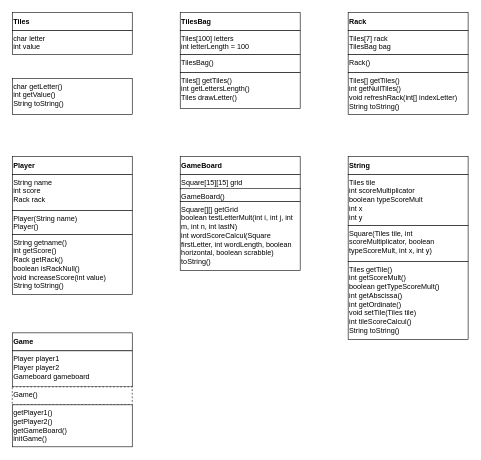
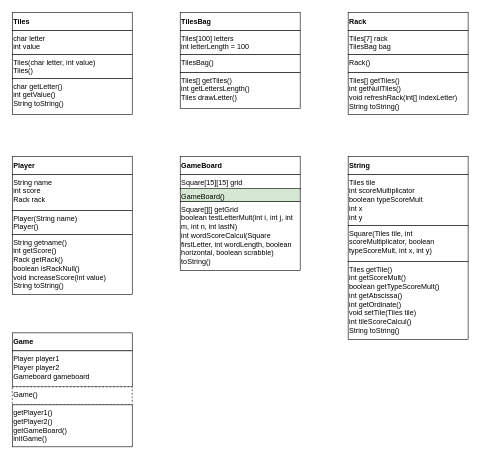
node "Tiles(char letter, int value) Tiles()": added
node "GameBoard()": fillcolor #ffffff -> #d5e8d4
